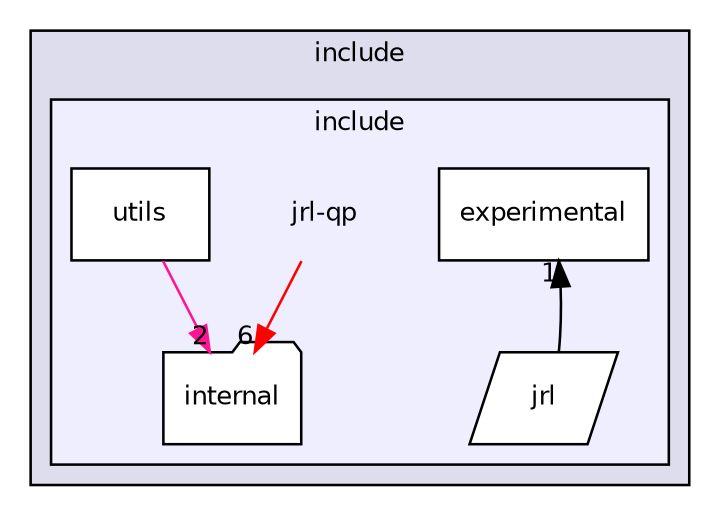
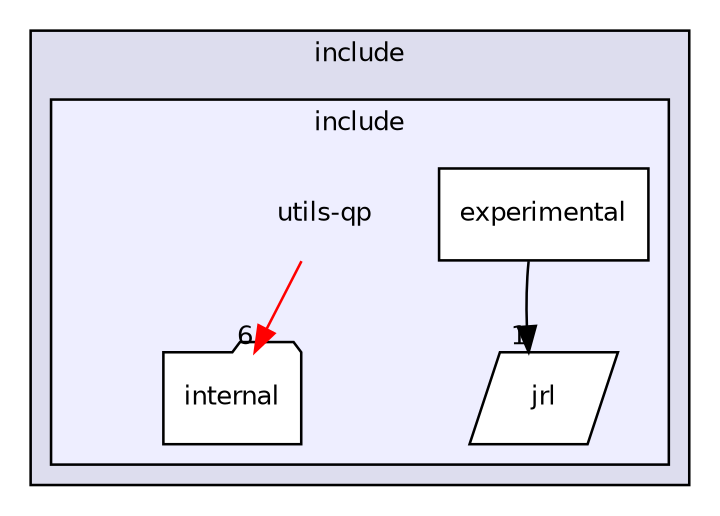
node "utils": removed
node "jrl-qp": label "jrl-qp" -> "utils-qp"
edge "jrl" -> "experimental": reversed
